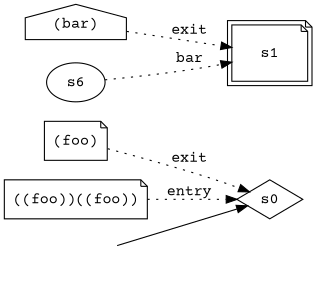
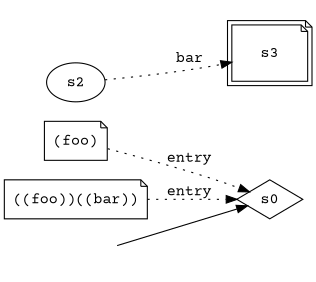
node "(bar)": removed
node "s1": label "s1" -> "s3"
node "s6": label "s6" -> "s2"
edge "(foo)" -> "s0": label "exit" -> "entry"
node "((foo))((foo))": label "((foo))((foo))" -> "((foo))((bar))"
